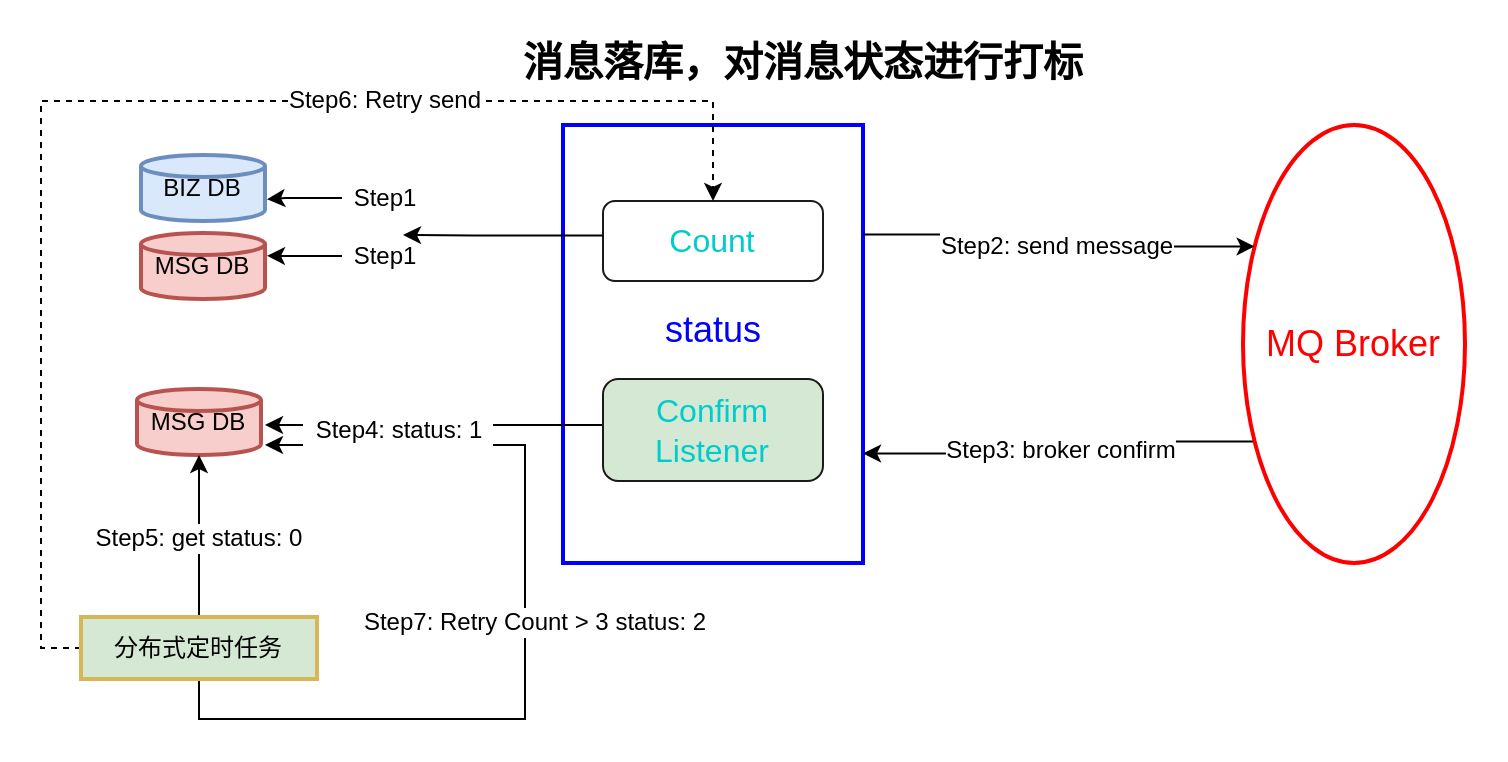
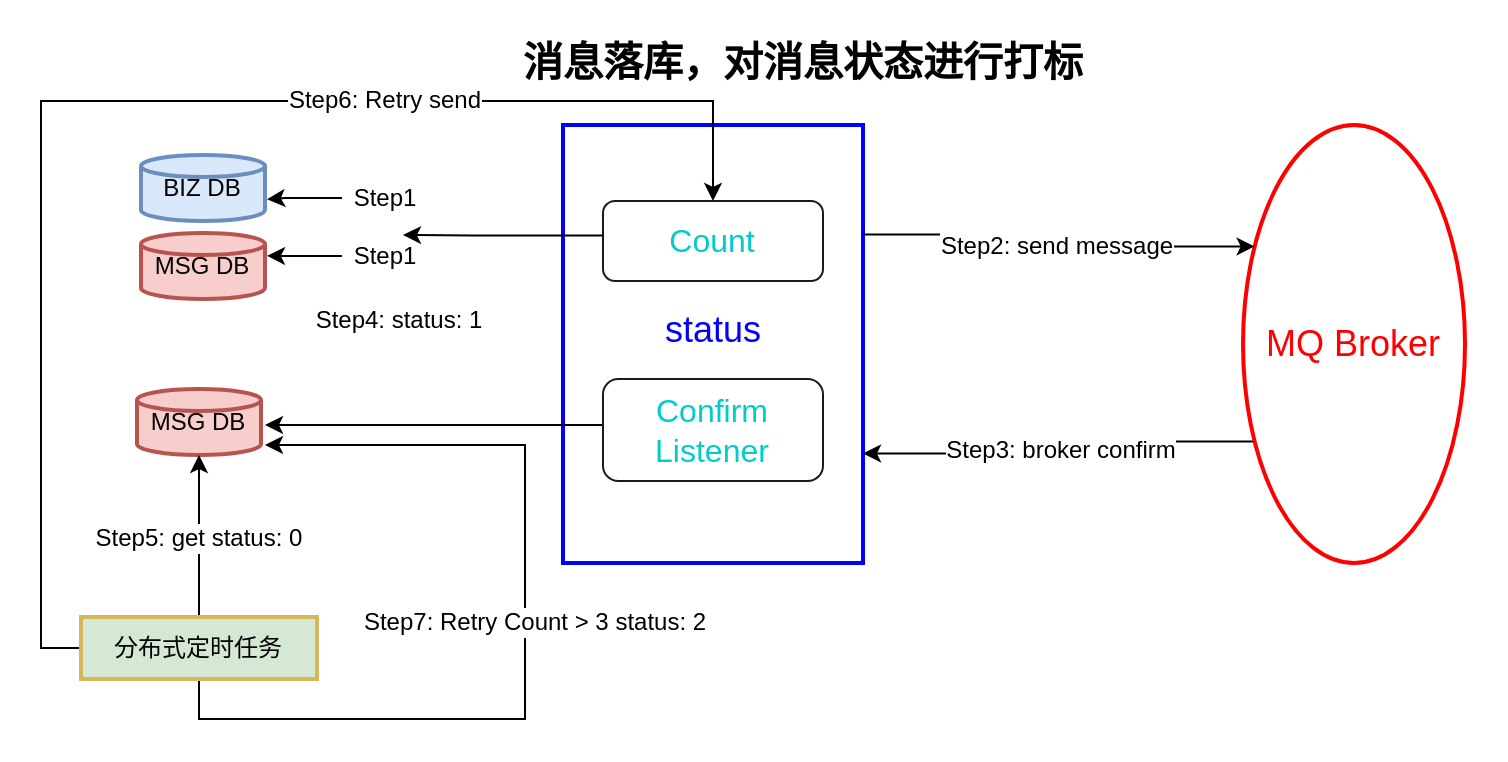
edge "分布式定时任务" -> "Count": style dashed -> solid
node "Step4: status: 1": moved (398, 430) -> (398, 320)
node "Confirm Listener": fillcolor #d5e8d4 -> #ffffff
